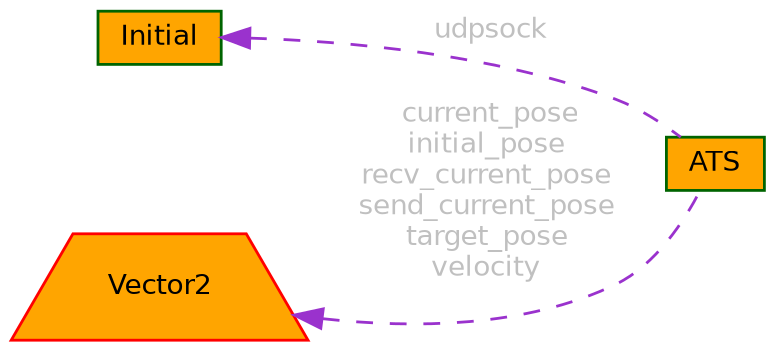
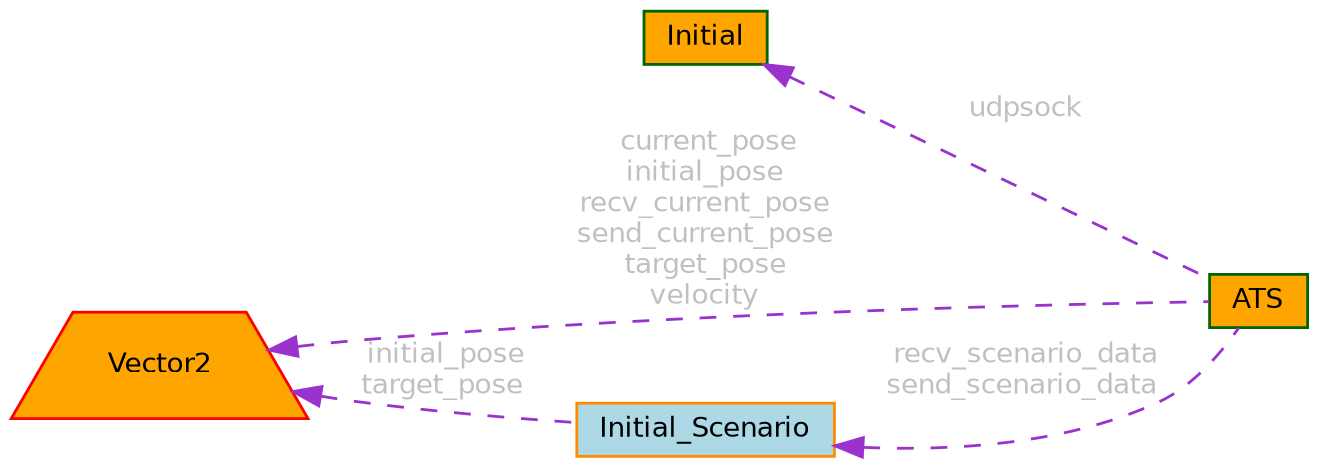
node "Initial_Scenario": added
